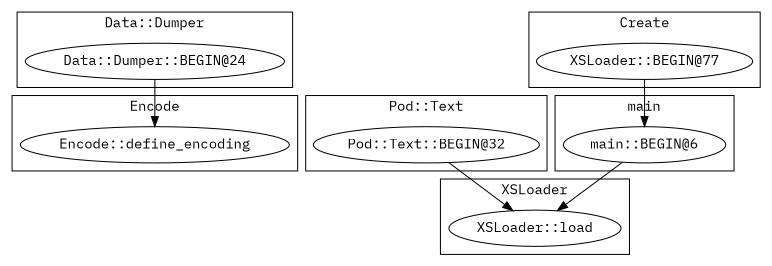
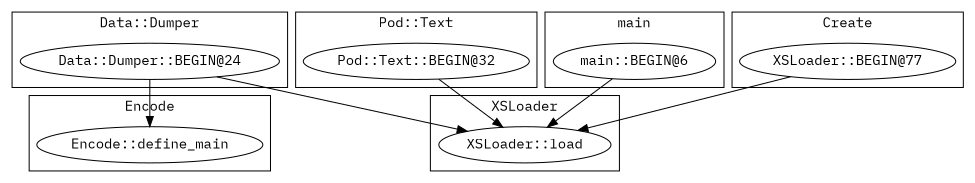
edge "XSLoader::BEGIN@77" -> "main::BEGIN@6": now "XSLoader::BEGIN@77" -> "XSLoader::load"
edge "Data::Dumper::BEGIN@24" -> "XSLoader::load": added
node "Encode::define_encoding": label "Encode::define_encoding" -> "Encode::define_main"
